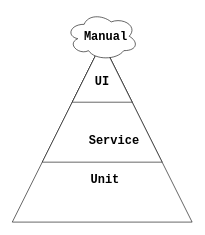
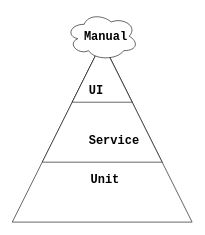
node "UI": moved (102, 81) -> (96, 90)
